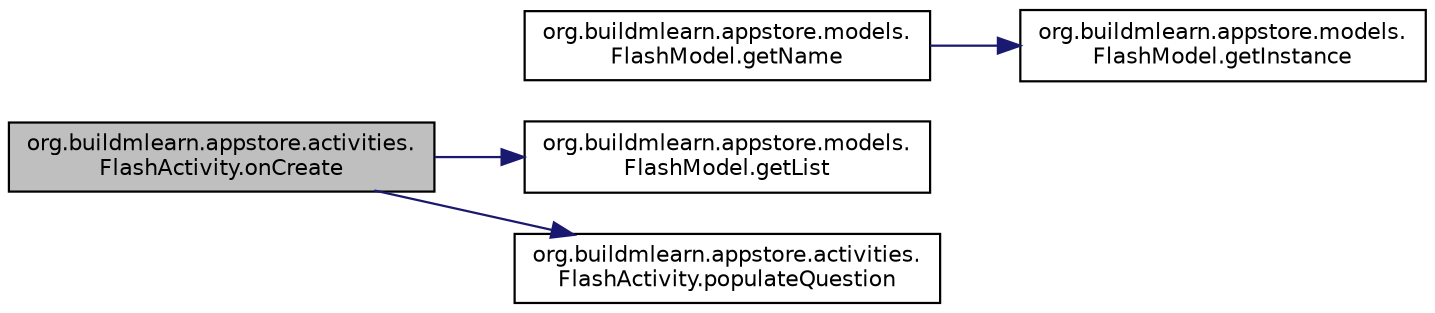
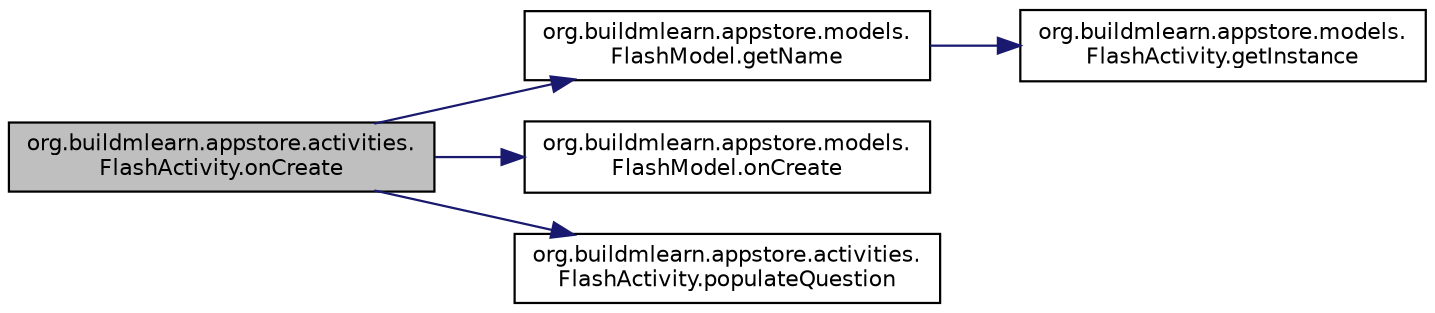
node "org.buildmlearn.appstore.models. FlashModel.getInstance": label "org.buildmlearn.appstore.models. FlashModel.getInstance" -> "org.buildmlearn.appstore.models. FlashActivity.getInstance"
edge "org.buildmlearn.appstore.activities. FlashActivity.onCreate" -> "org.buildmlearn.appstore.models. FlashModel.getName": added
node "org.buildmlearn.appstore.models. FlashModel.getList": label "org.buildmlearn.appstore.models. FlashModel.getList" -> "org.buildmlearn.appstore.models. FlashModel.onCreate"
